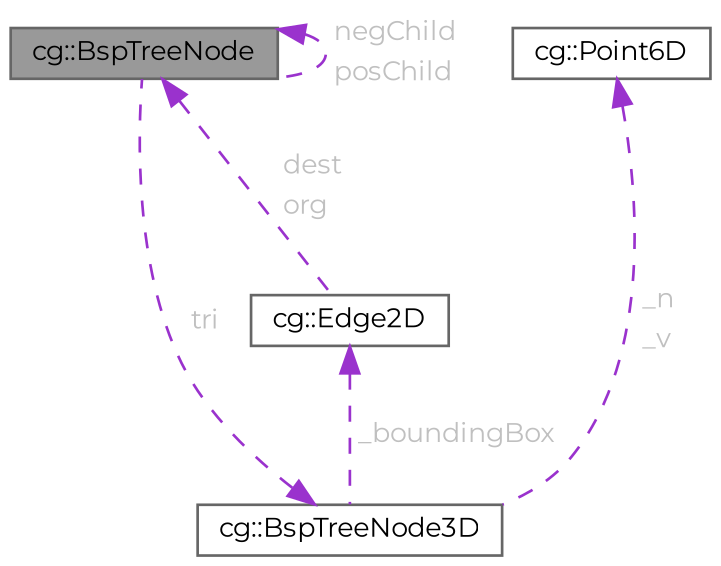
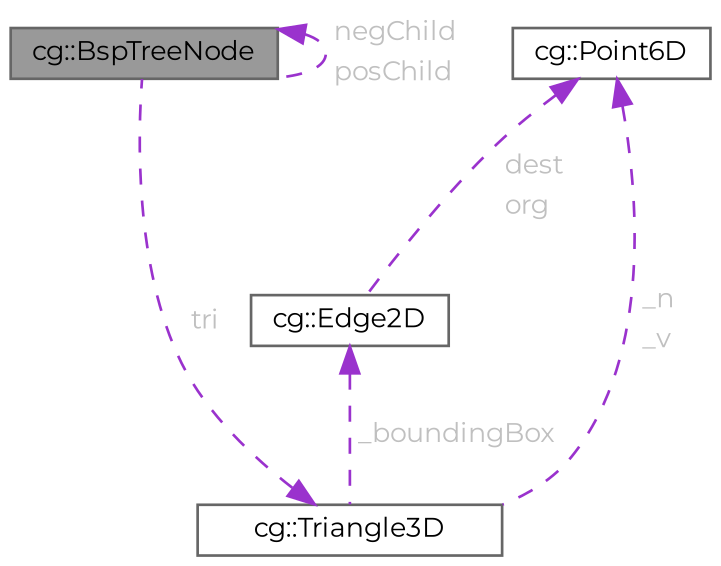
edge "cg::Edge2D" -> "cg::BspTreeNode": now "cg::Edge2D" -> "cg::Point6D"
node "cg::BspTreeNode3D": label "cg::BspTreeNode3D" -> "cg::Triangle3D"
